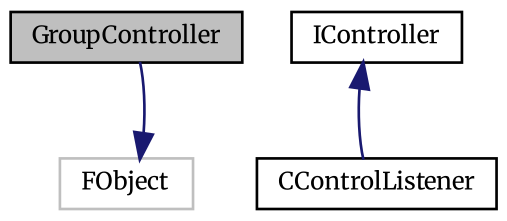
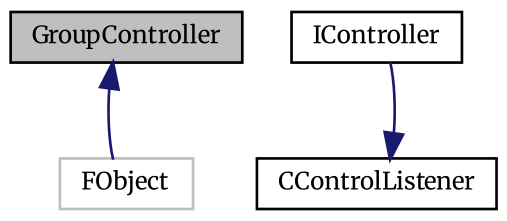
edge "GroupController" -> "FObject": reversed
edge "CControlListener" -> "IController": reversed
